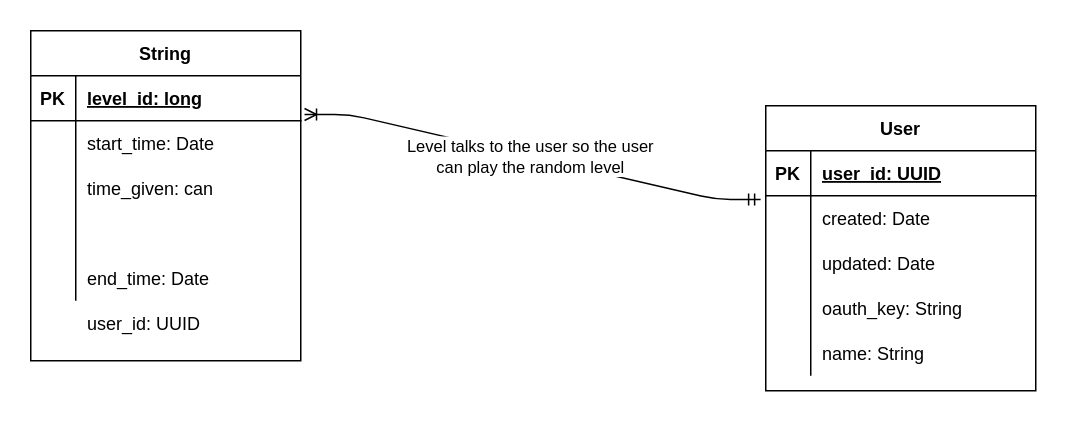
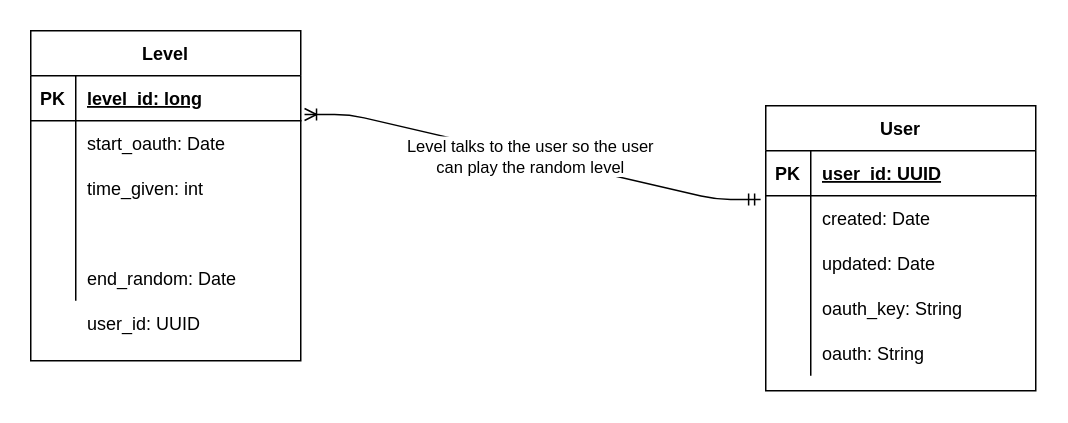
node "String": label "String" -> "Level"
node "start_time: Date": label "start_time: Date" -> "start_oauth: Date"
node "time_given: can": label "time_given: can" -> "time_given: int"
node "end_time: Date": label "end_time: Date" -> "end_random: Date"
node "name: String": label "name: String" -> "oauth: String"
